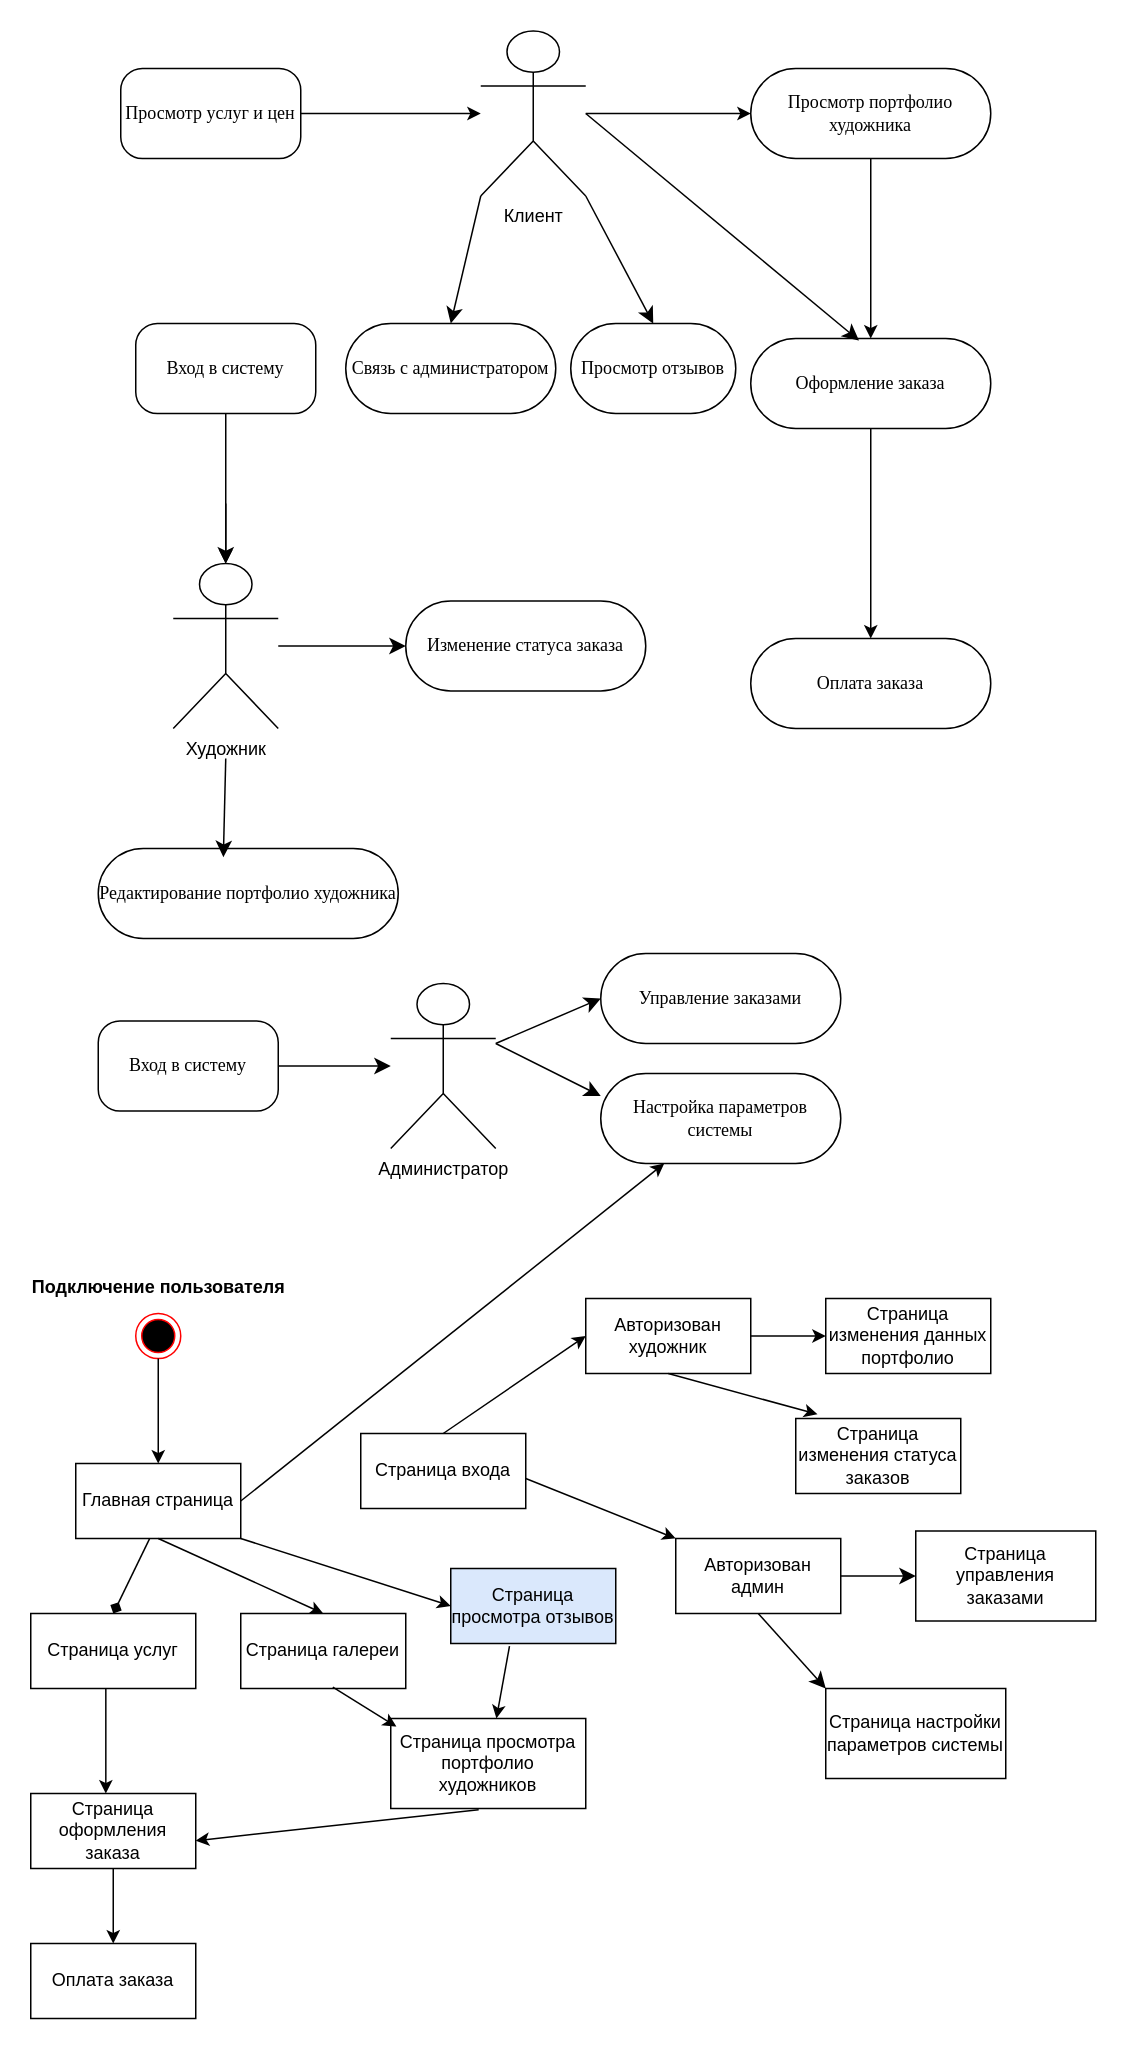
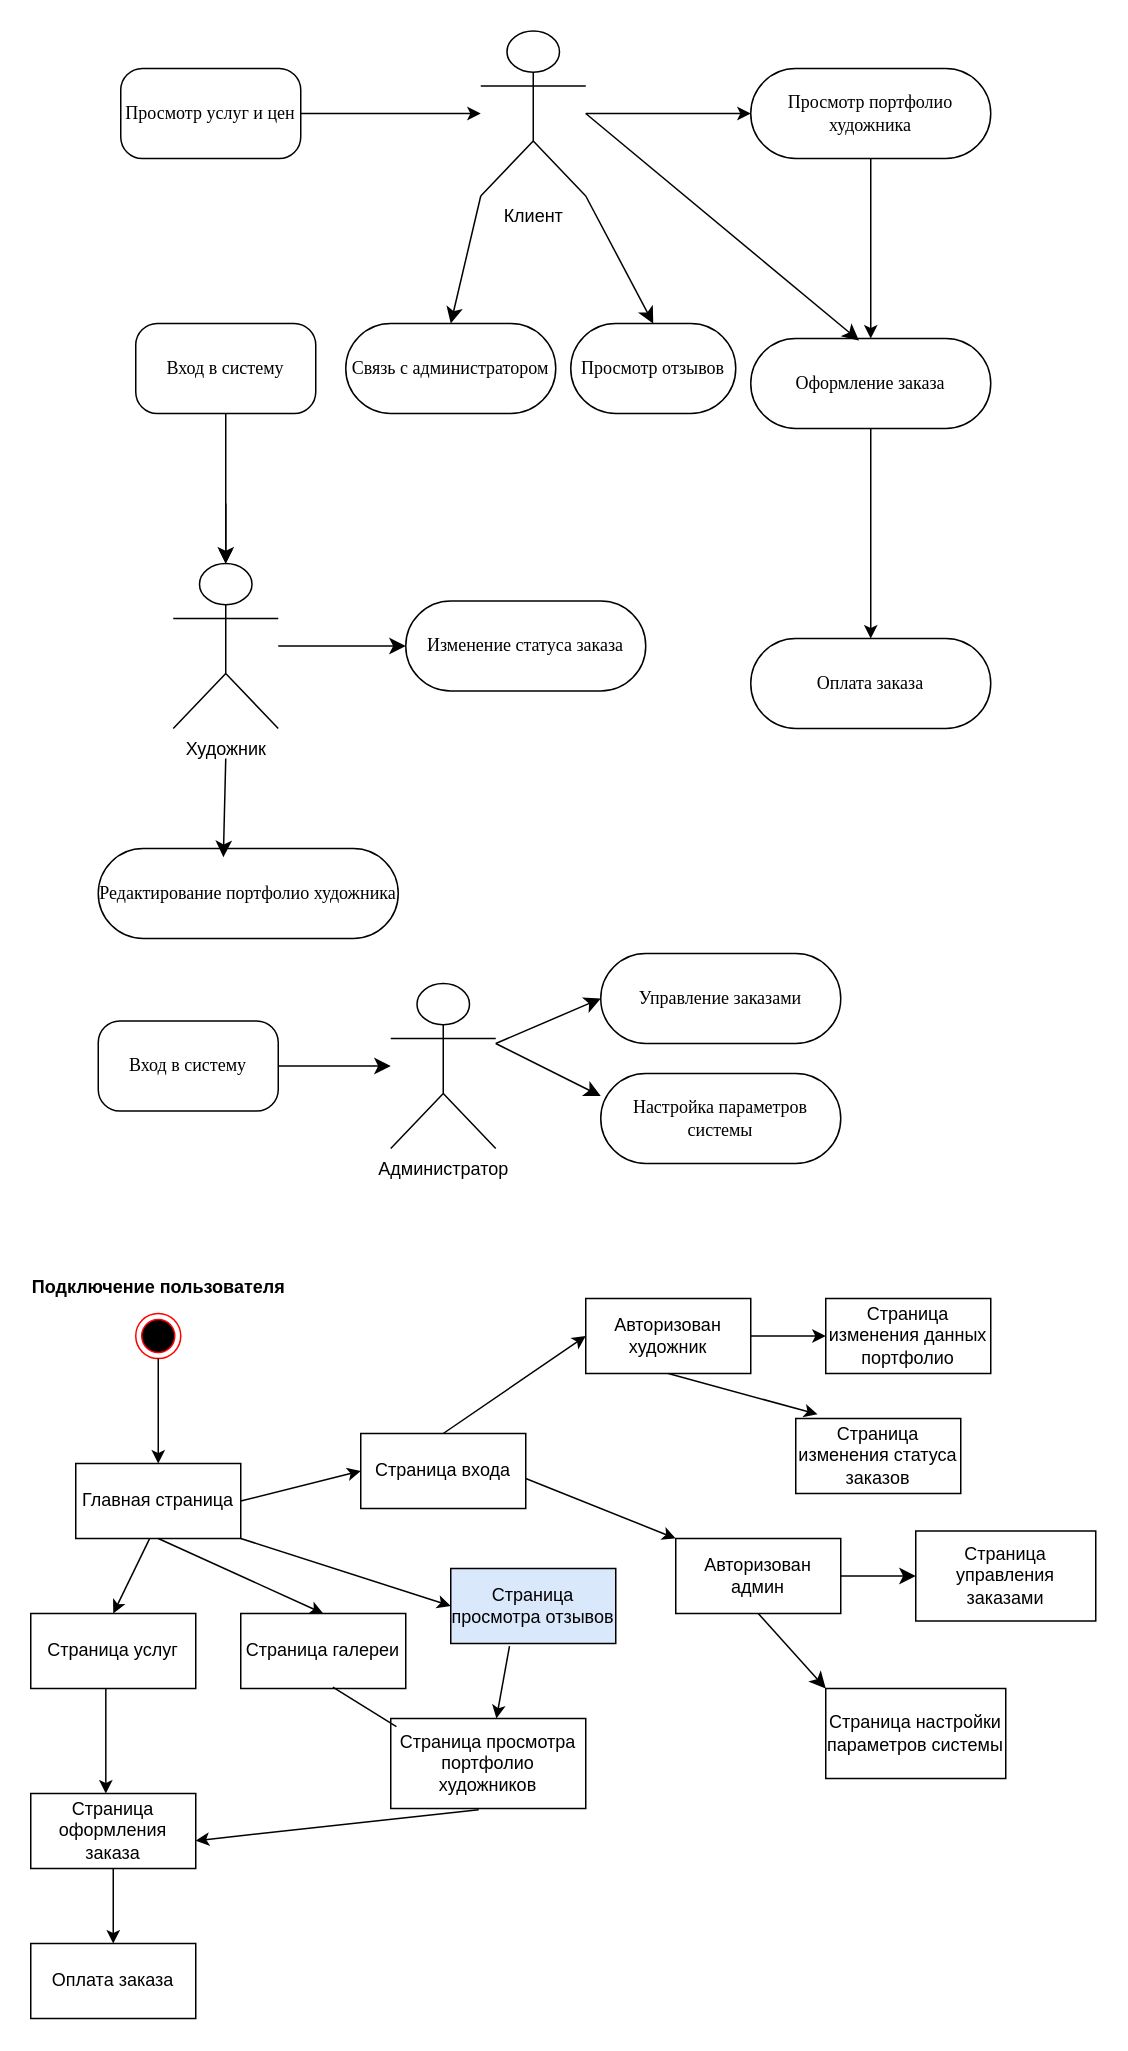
edge "Главная страница" -> "Настройка параметров системы": now "Главная страница" -> "Страница входа"
edge "Главная страница" -> "Страница услуг": arrowhead diamond -> classic
edge "Страница галереи" -> "Страница просмотра портфолио художников": arrowhead classic -> none
